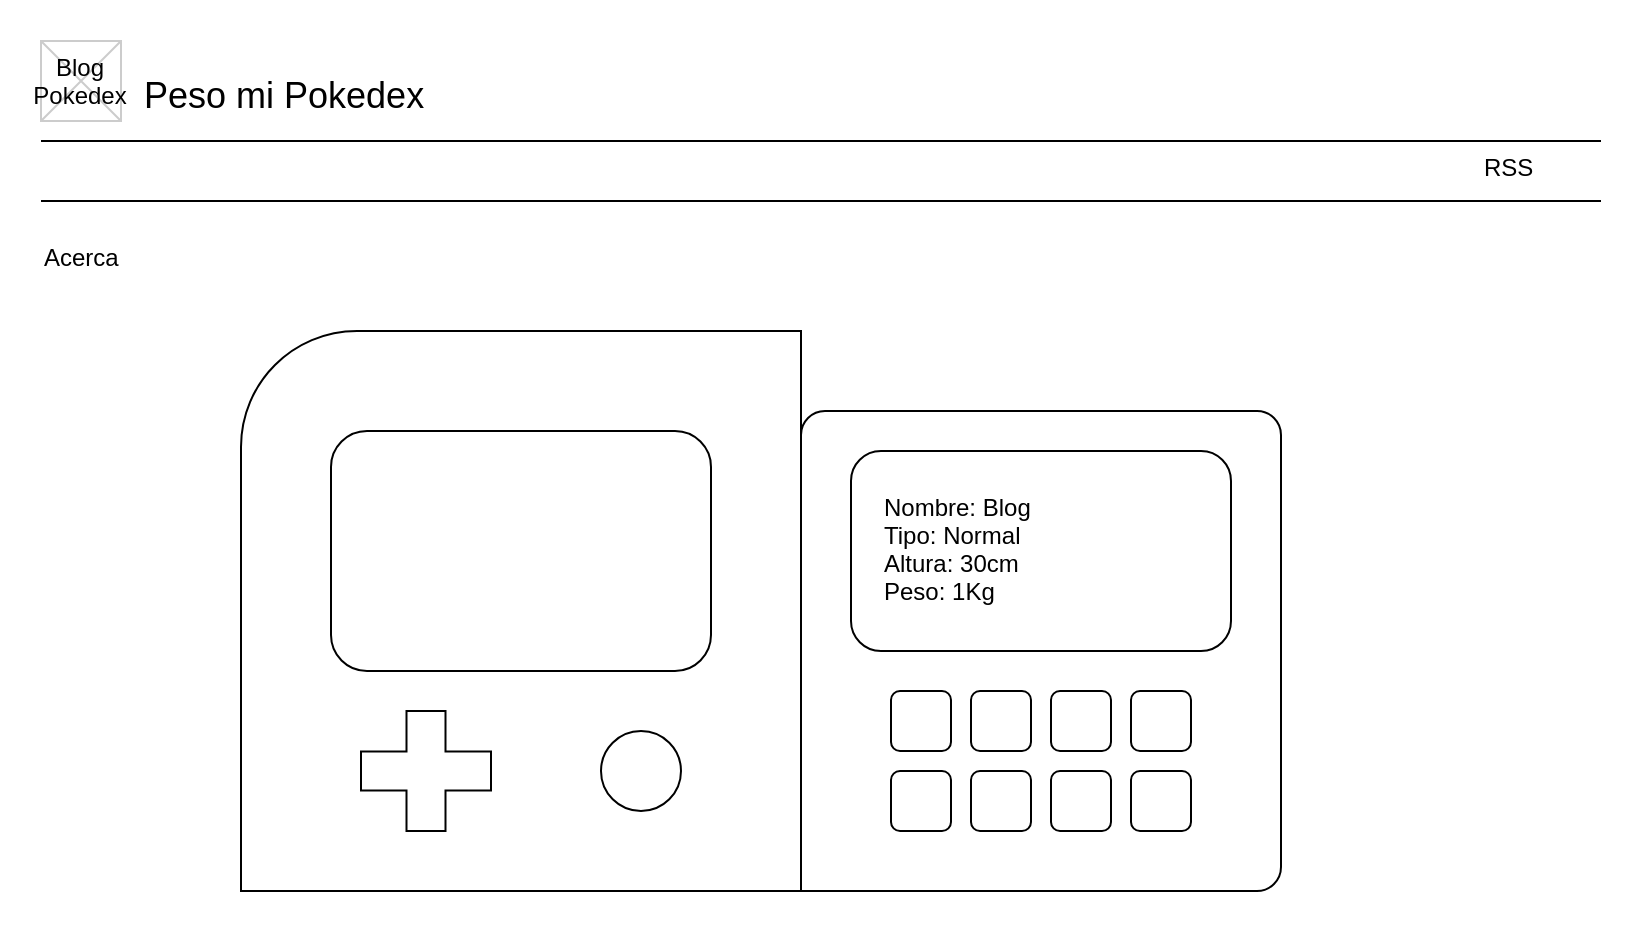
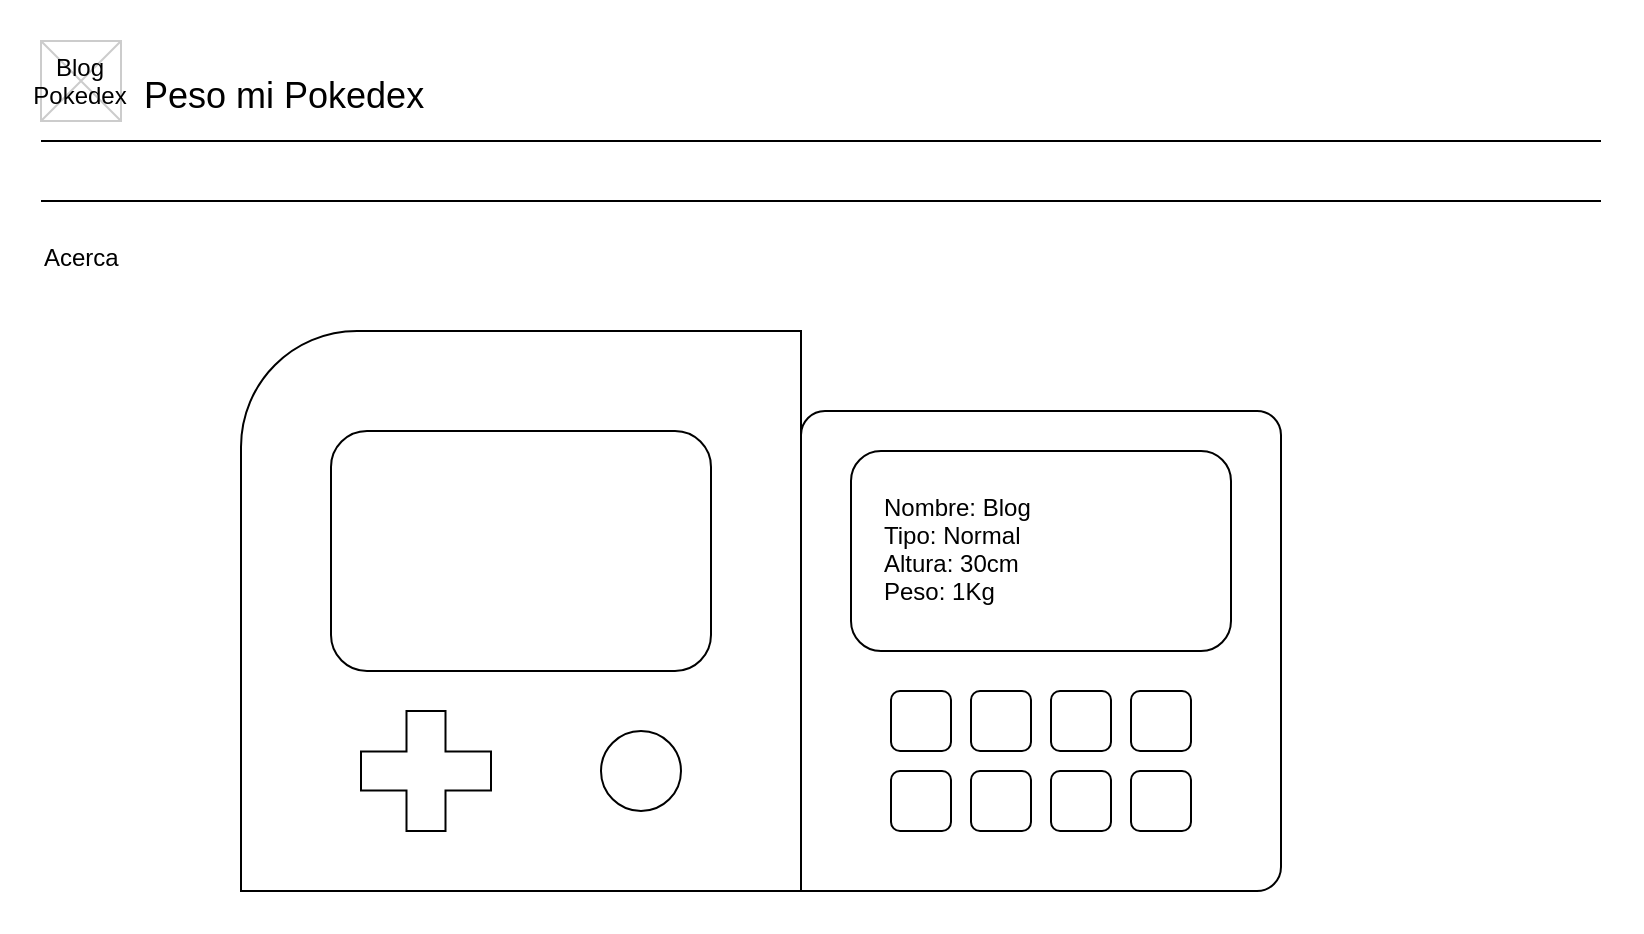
node "RSS": removed
